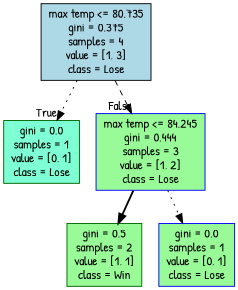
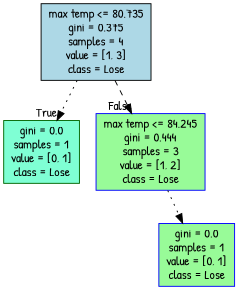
node "gini = 0.5 samples = 2 value = [1, 1] class = Win": removed
